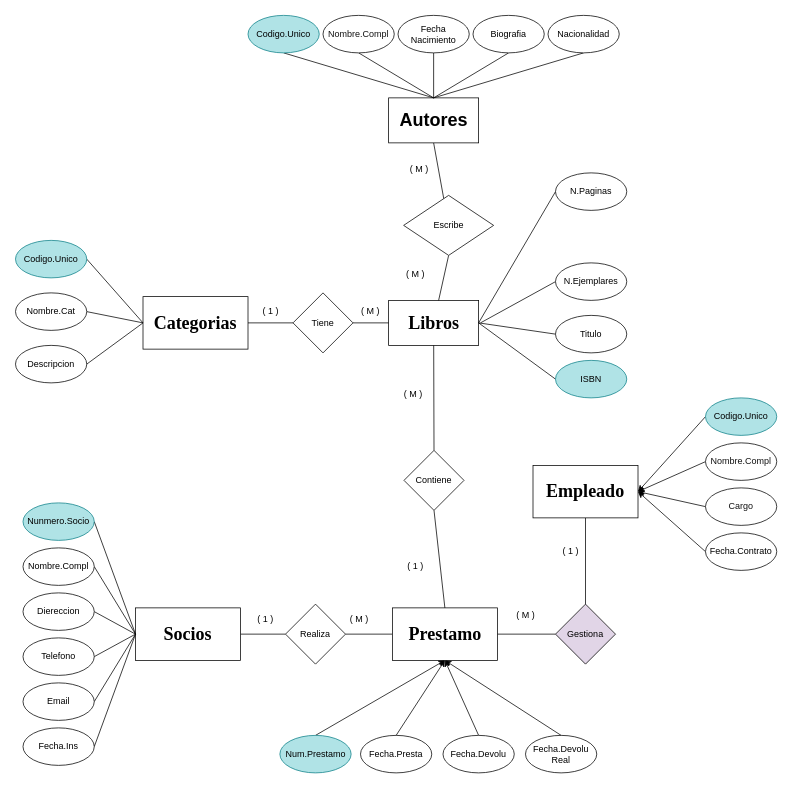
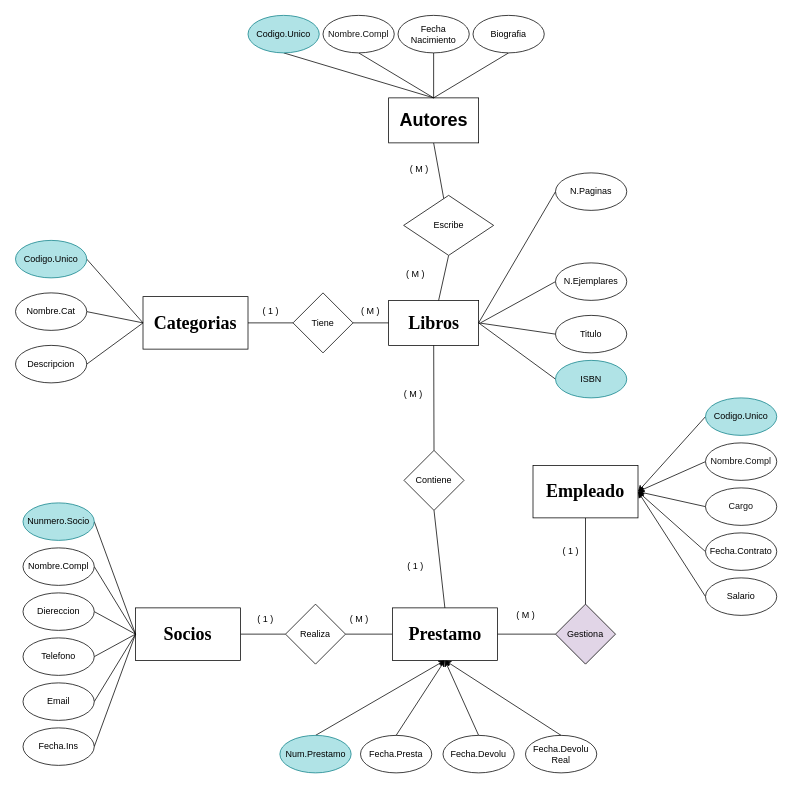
node "Nacionalidad": removed
edge "Nacionalidad" -- "Autores": removed
edge "Salario" -> "Empleado": added
node "Salario": added
